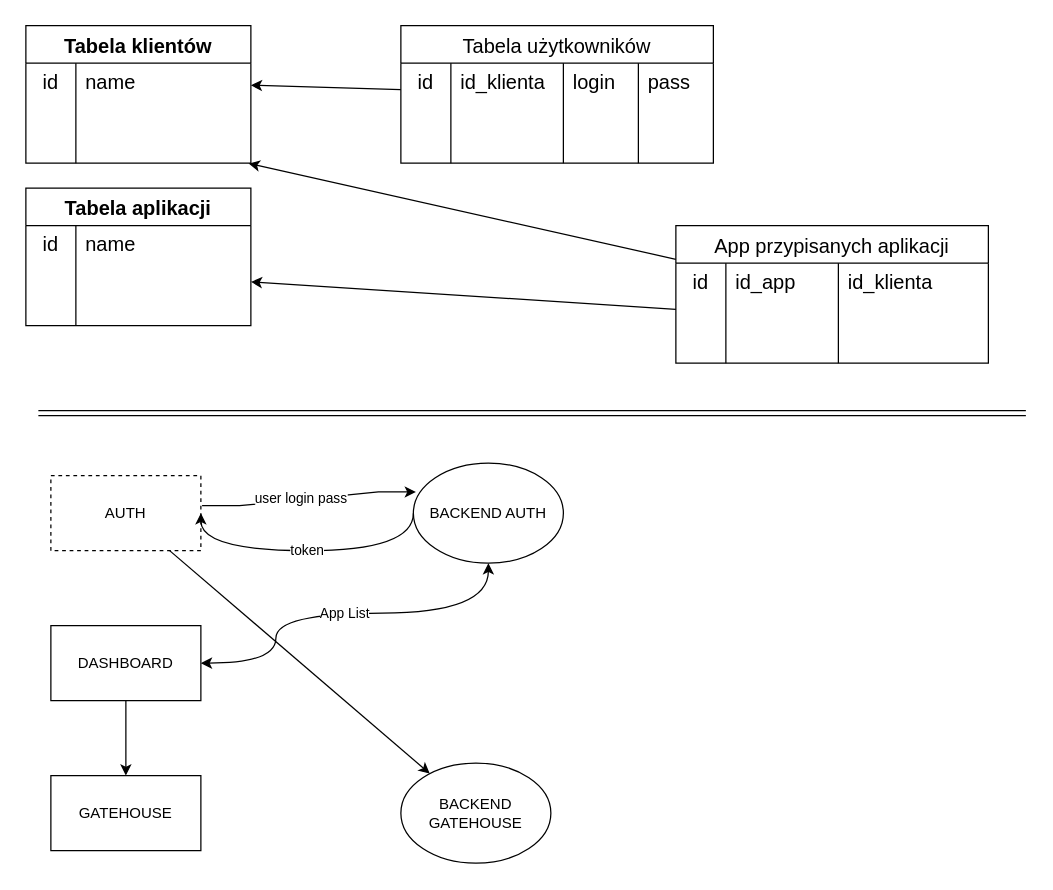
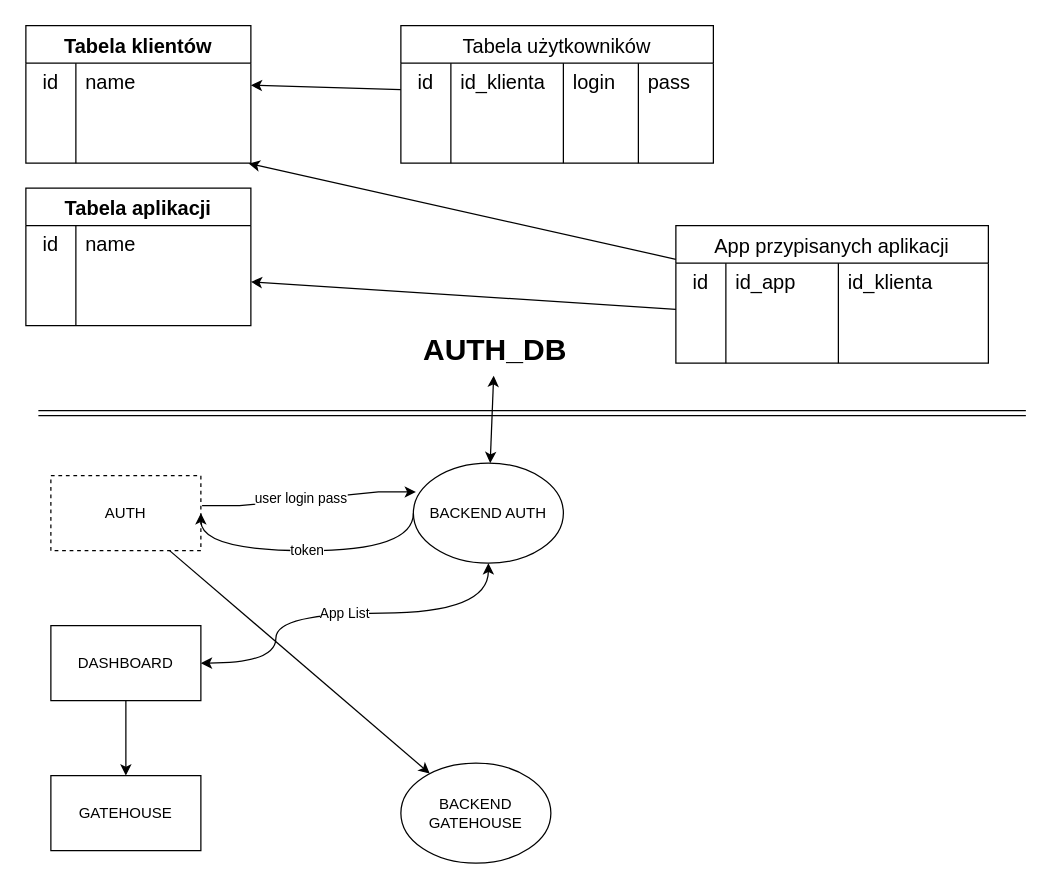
node "AUTH_DB": added
edge "AUTH_DB" -- "BACKEND AUTH": added
